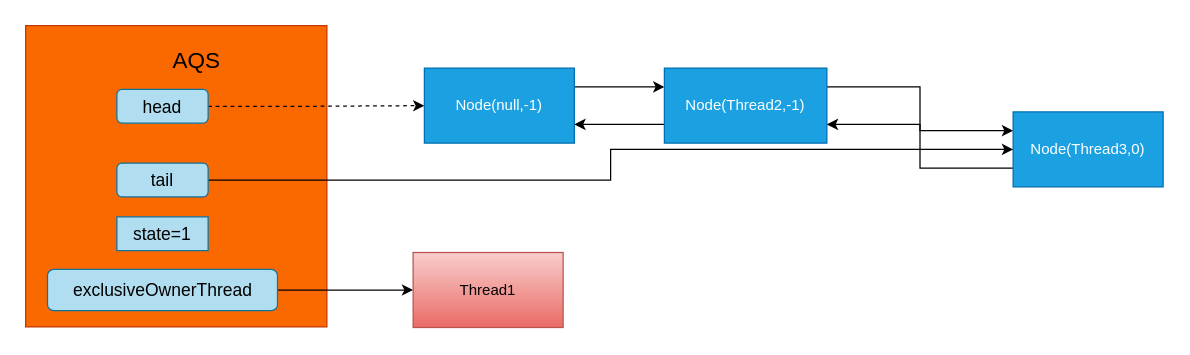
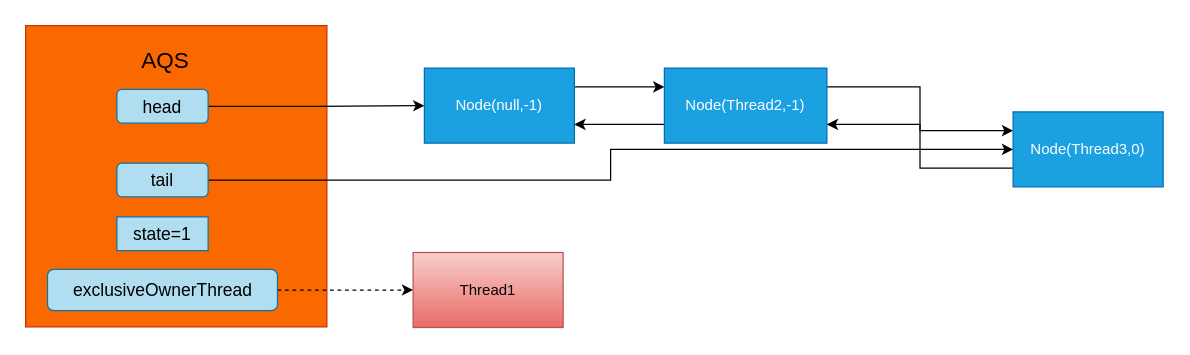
node "AQS": moved (197, 61) -> (166, 61)
edge "head" -> "Node(null,-1)": style dashed -> solid
edge "exclusiveOwnerThread" -> "Thread1": style solid -> dashed
